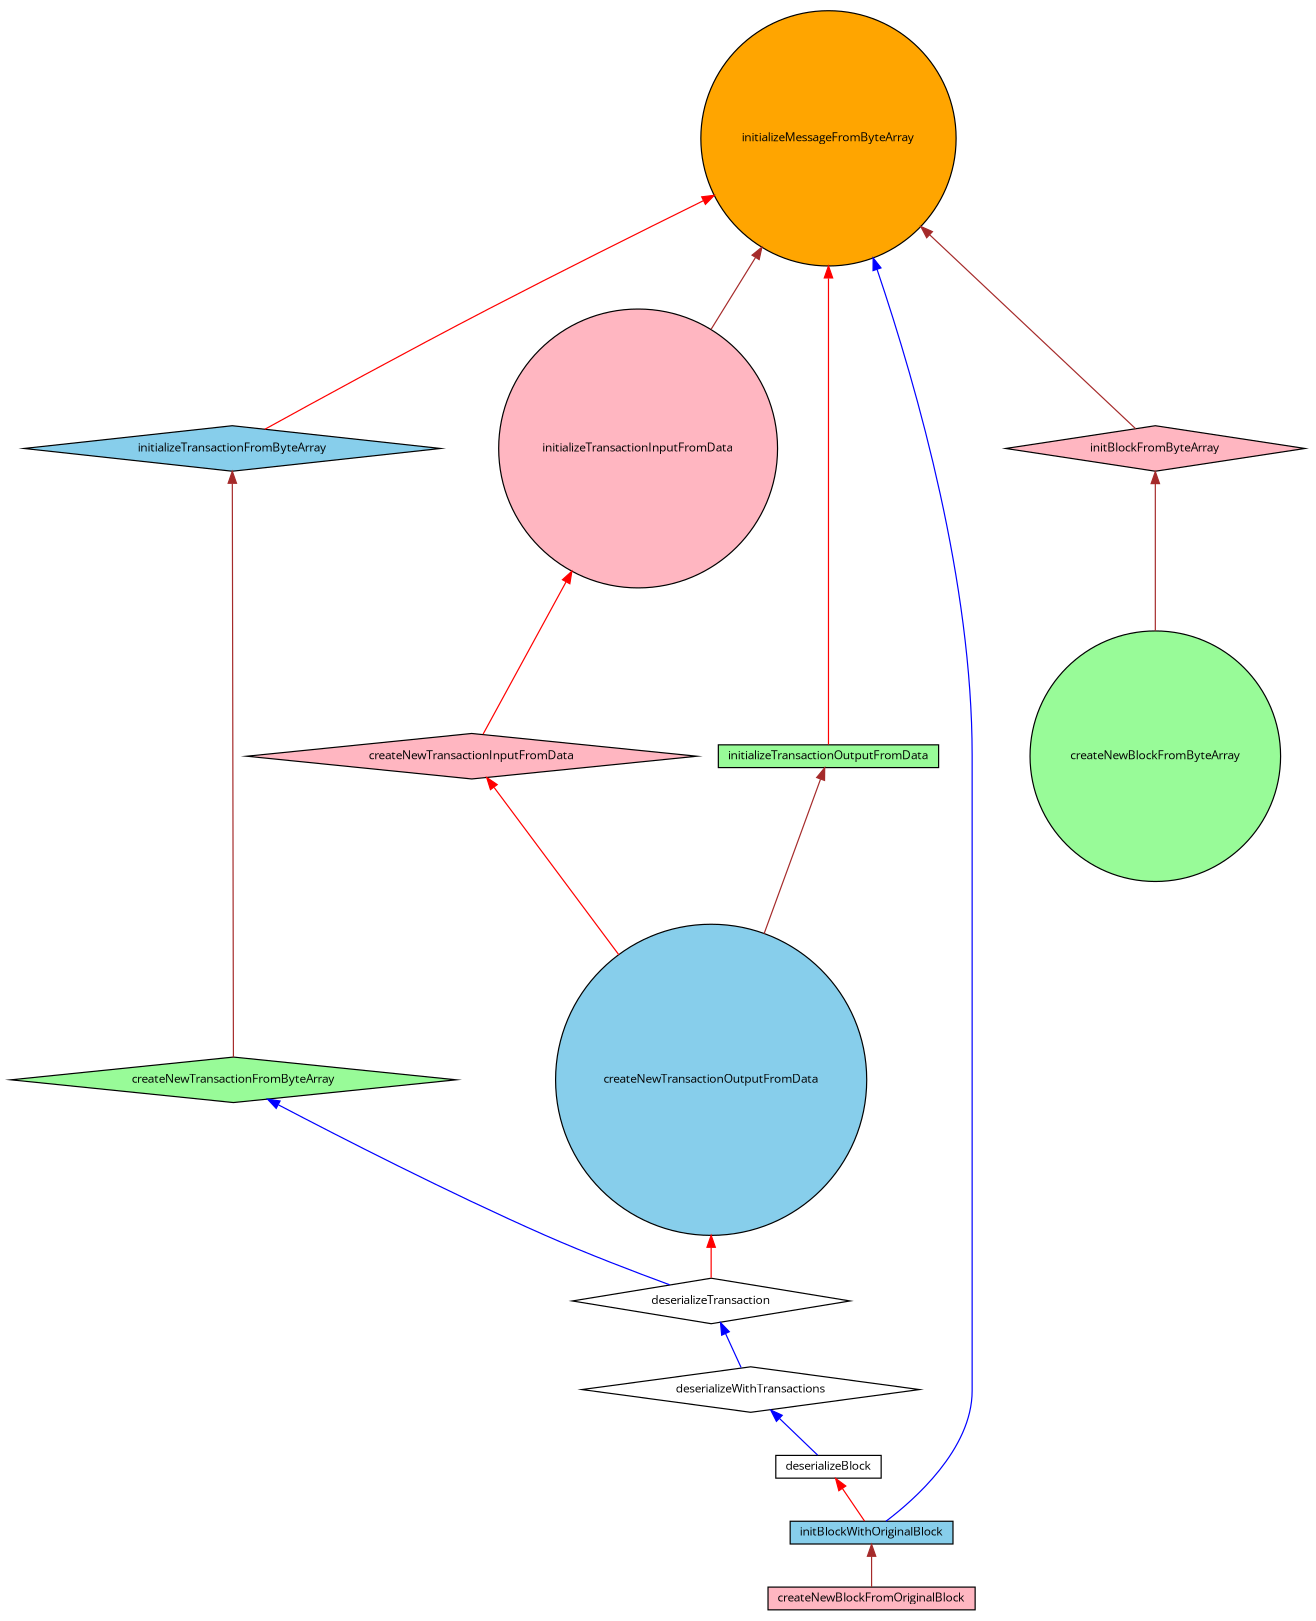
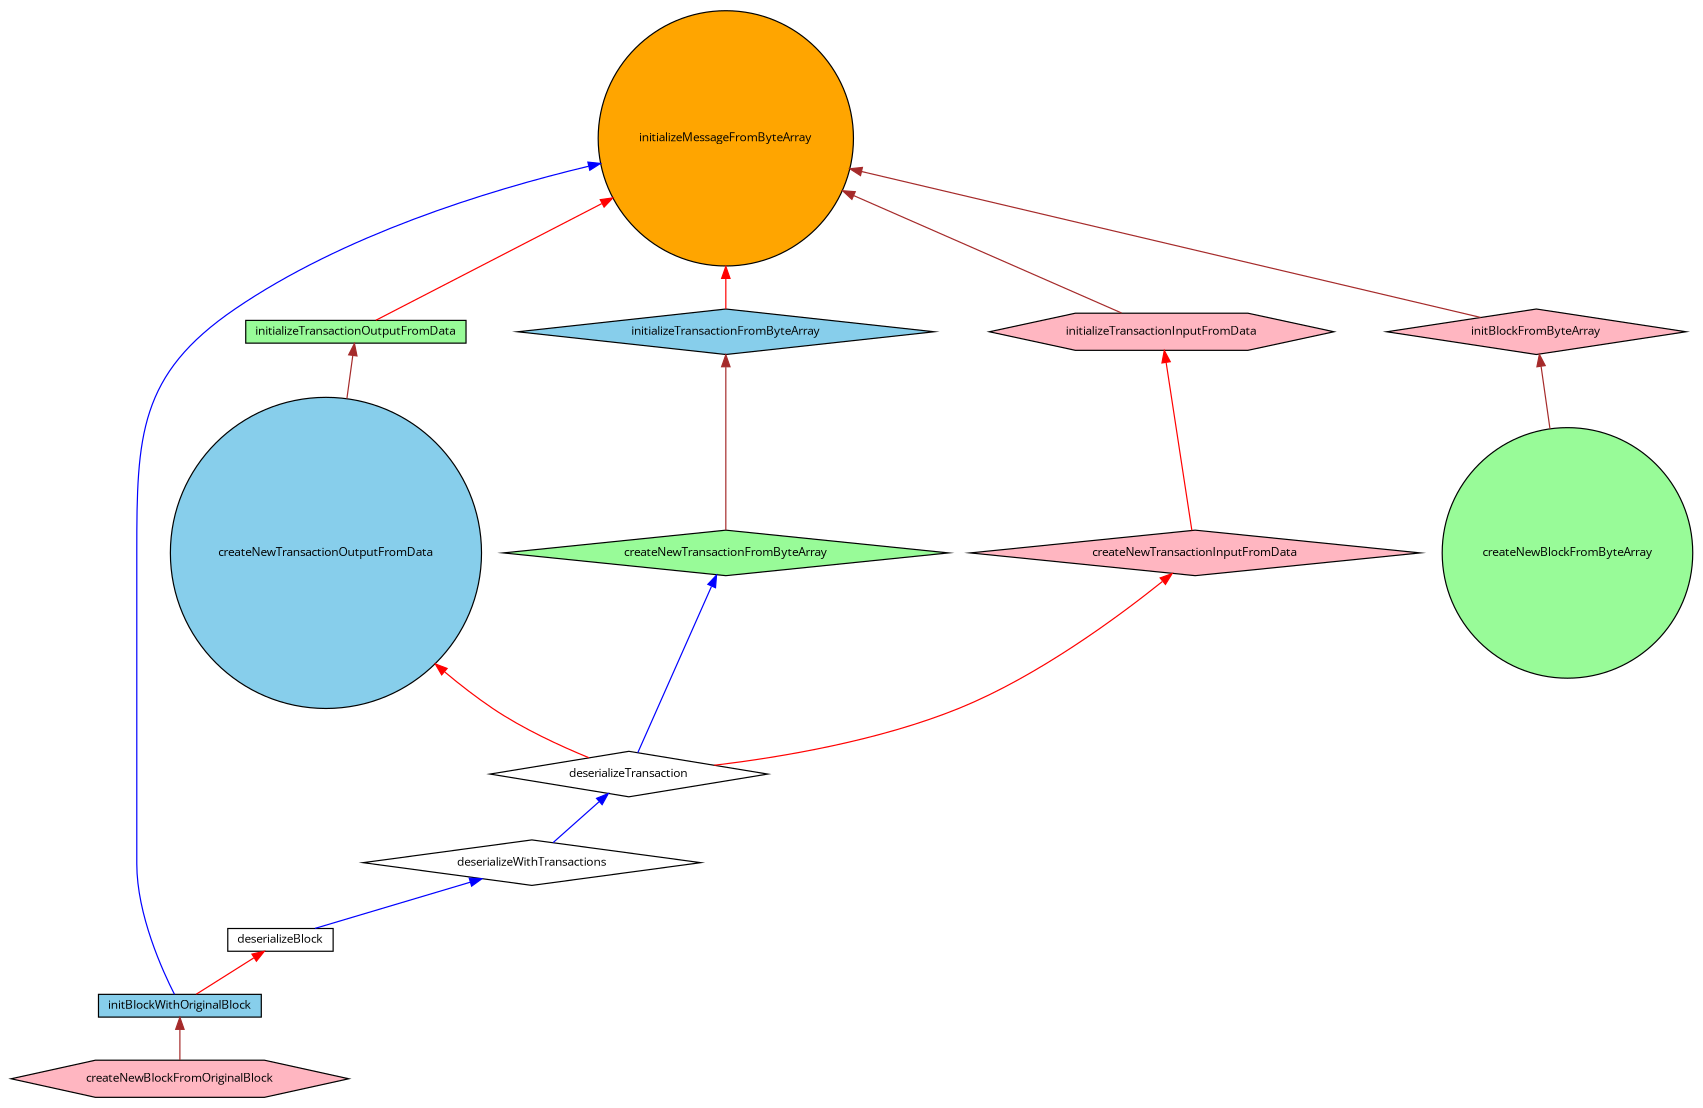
node "initializeTransactionInputFromData": shape circle -> hexagon
edge "createNewTransactionOutputFromData" -> "createNewTransactionInputFromData": now "deserializeTransaction" -> "createNewTransactionInputFromData"
node "createNewBlockFromOriginalBlock": shape box -> hexagon
